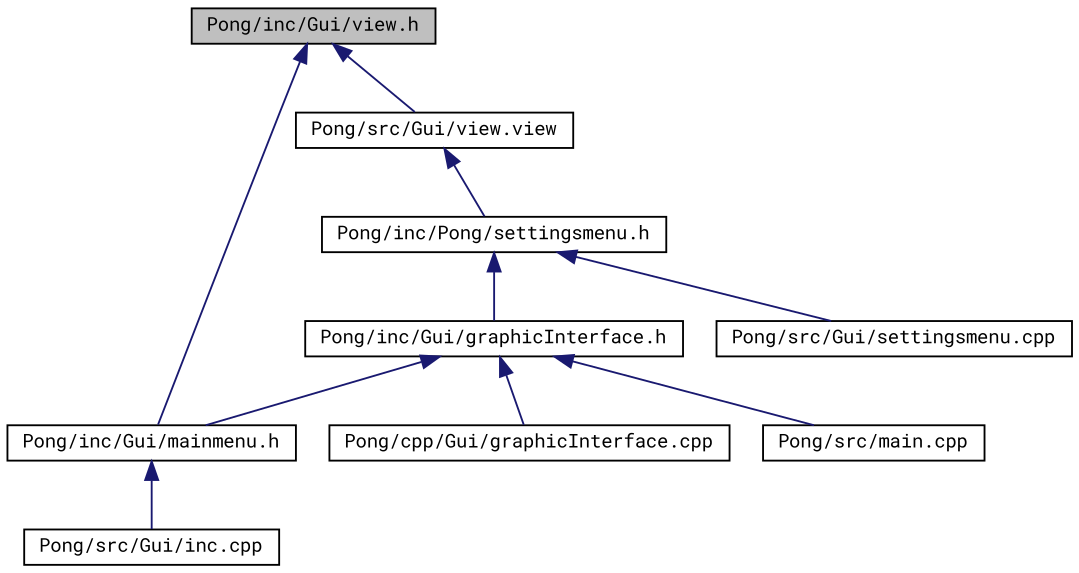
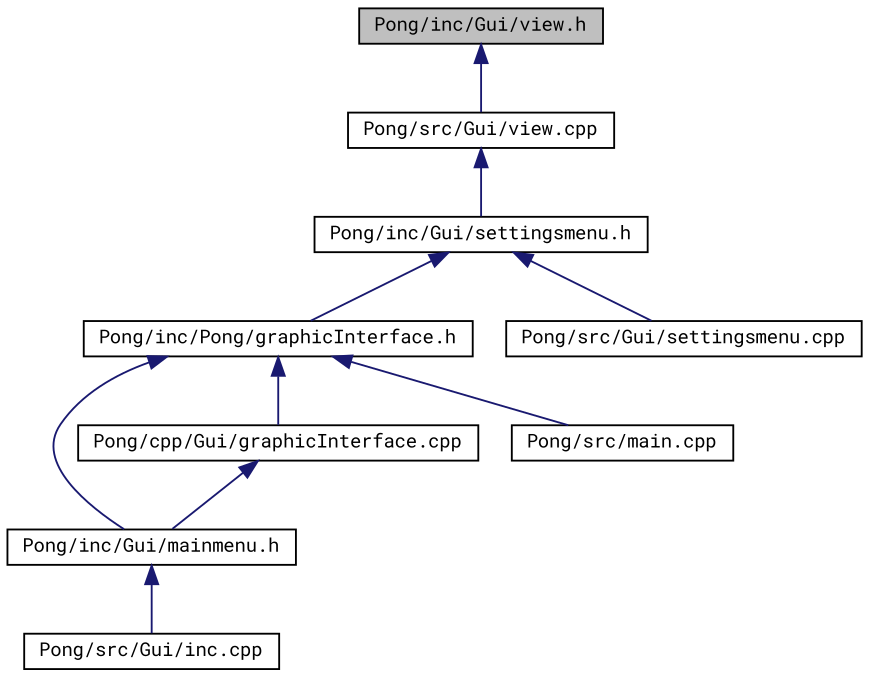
node "Pong/src/Gui/view.view": label "Pong/src/Gui/view.view" -> "Pong/src/Gui/view.cpp"
node "Pong/inc/Pong/settingsmenu.h": label "Pong/inc/Pong/settingsmenu.h" -> "Pong/inc/Gui/settingsmenu.h"
edge "Pong/inc/Gui/mainmenu.h" -> "Pong/inc/Gui/view.h": now "Pong/inc/Gui/mainmenu.h" -> "Pong/cpp/Gui/graphicInterface.cpp"
node "Pong/inc/Gui/graphicInterface.h": label "Pong/inc/Gui/graphicInterface.h" -> "Pong/inc/Pong/graphicInterface.h"
